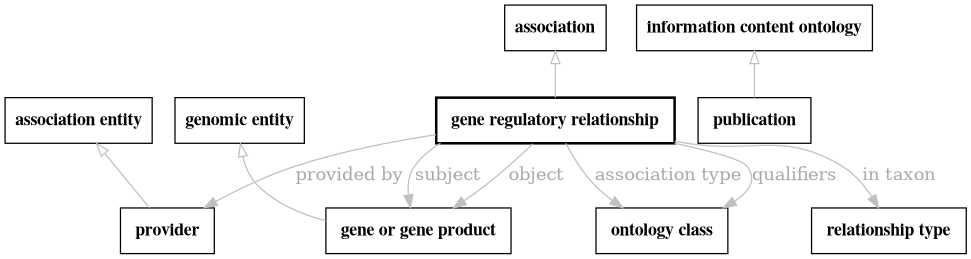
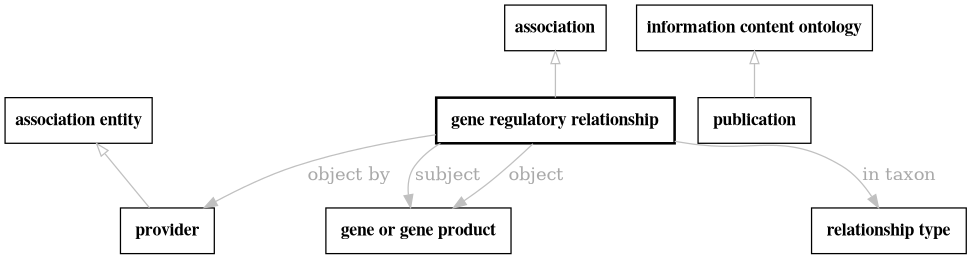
node "genomic entity": removed
edge "gene regulatory relationship" -> "provider": label "provided by" -> "object by"
node "ontology class": removed
